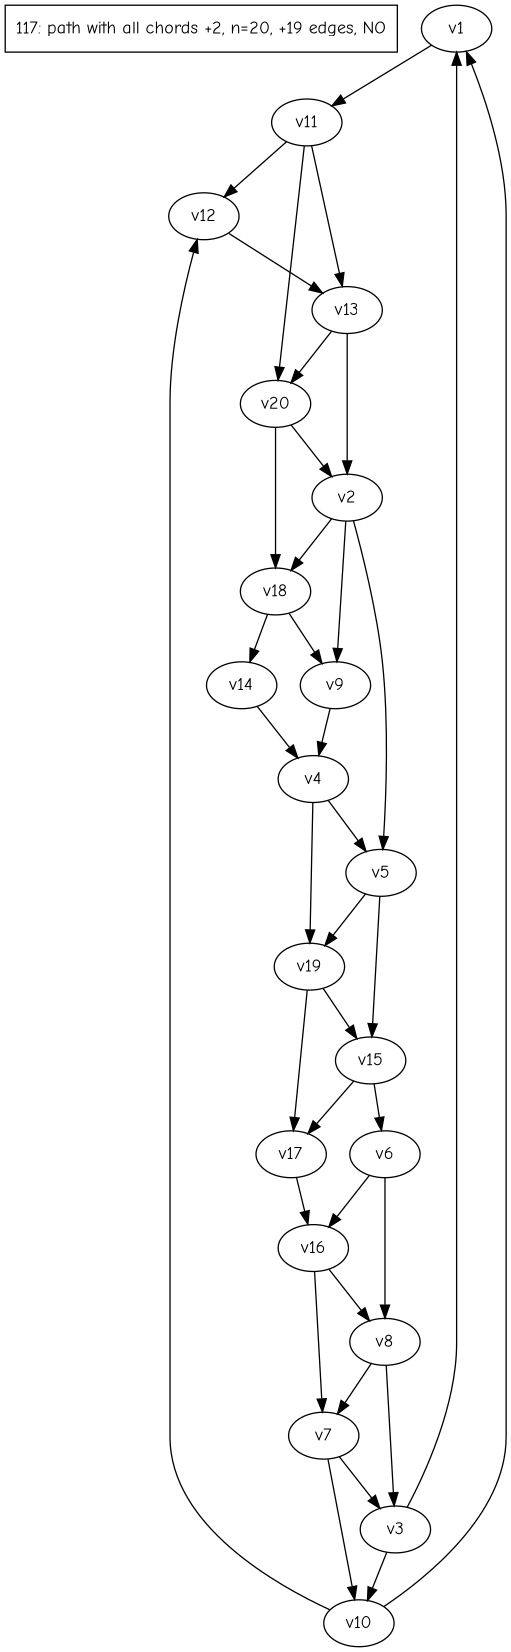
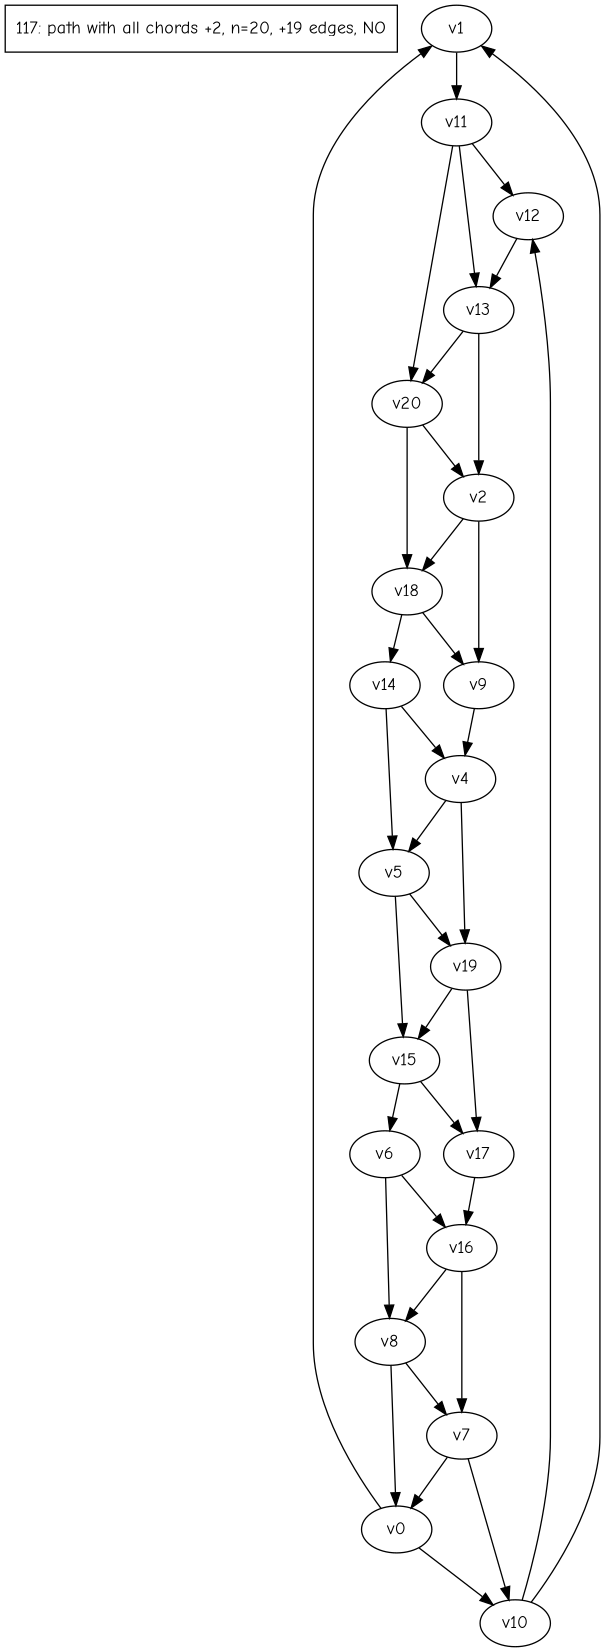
edge "v2" -> "v5": now "v14" -> "v5"
node "v3": label "v3" -> "v0"
